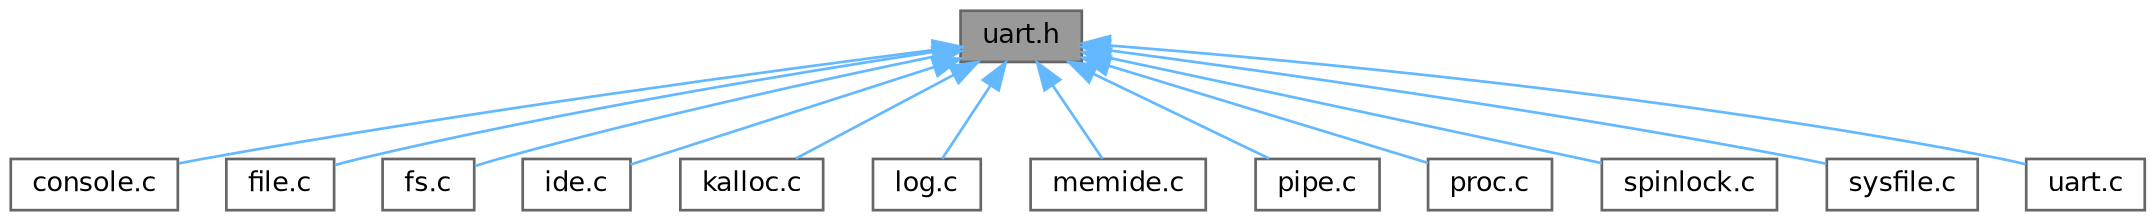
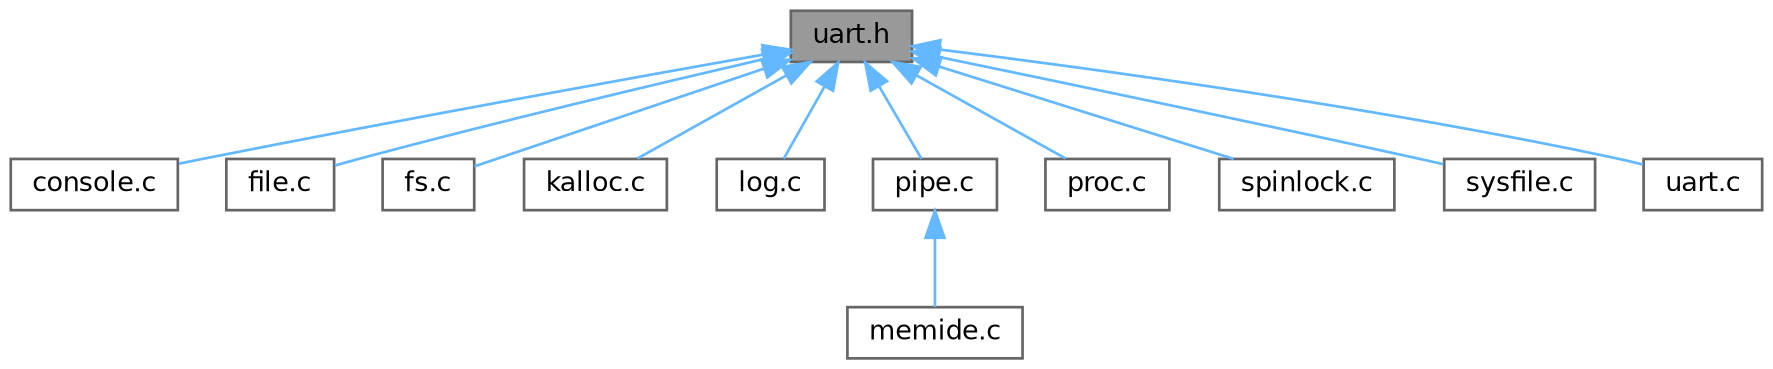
edge "memide.c" -> "uart.h": now "memide.c" -> "pipe.c"
node "ide.c": removed
